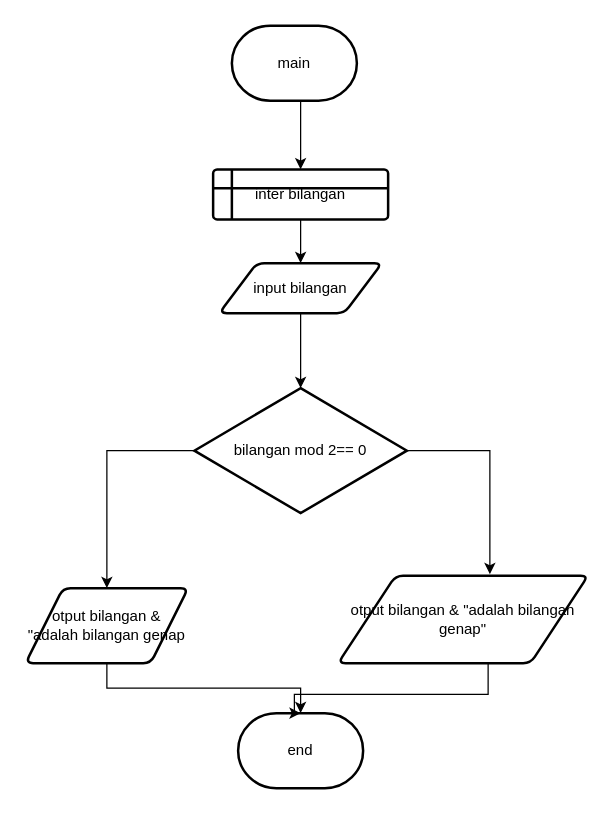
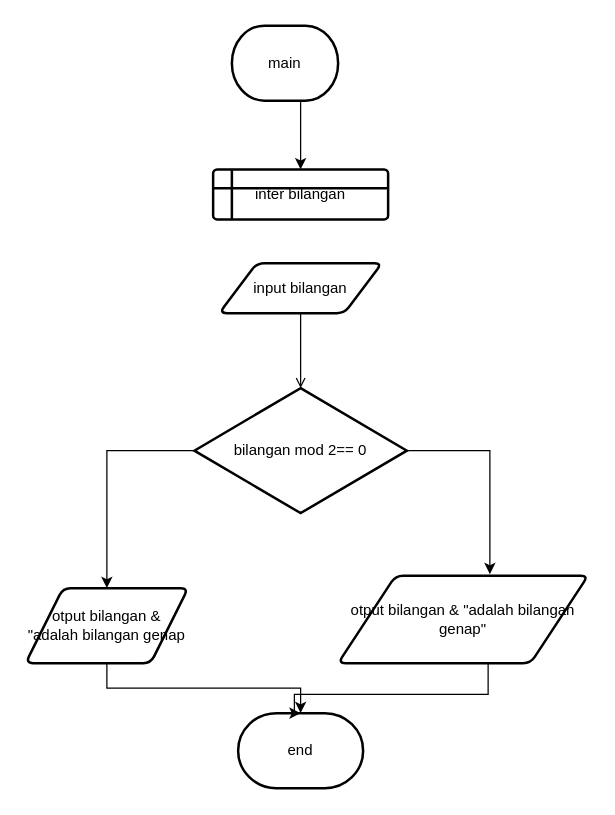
node "main": size 125x75 -> 106x75
edge "inter bilangan" -> "input bilangan": removed
edge "input bilangan" -> "bilangan mod 2== 0": arrowhead classic -> open
